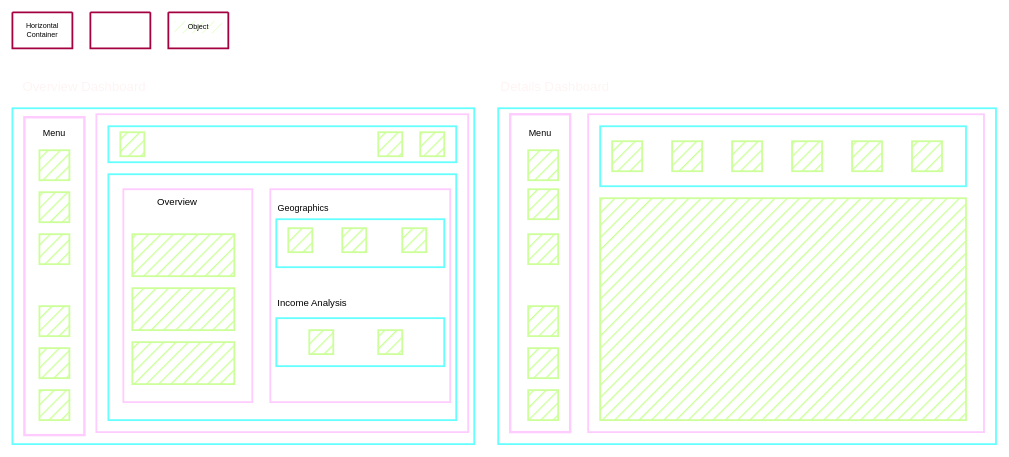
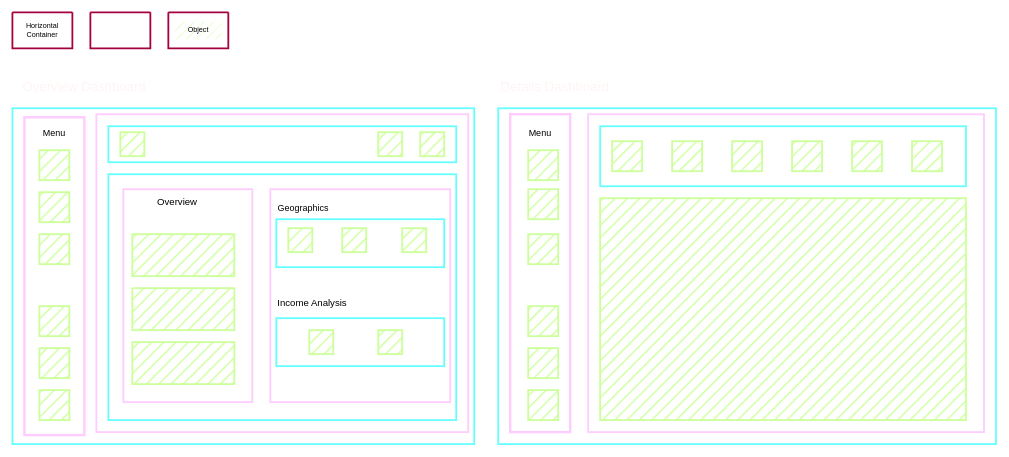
node "Object": size 48x12 -> 48x18
